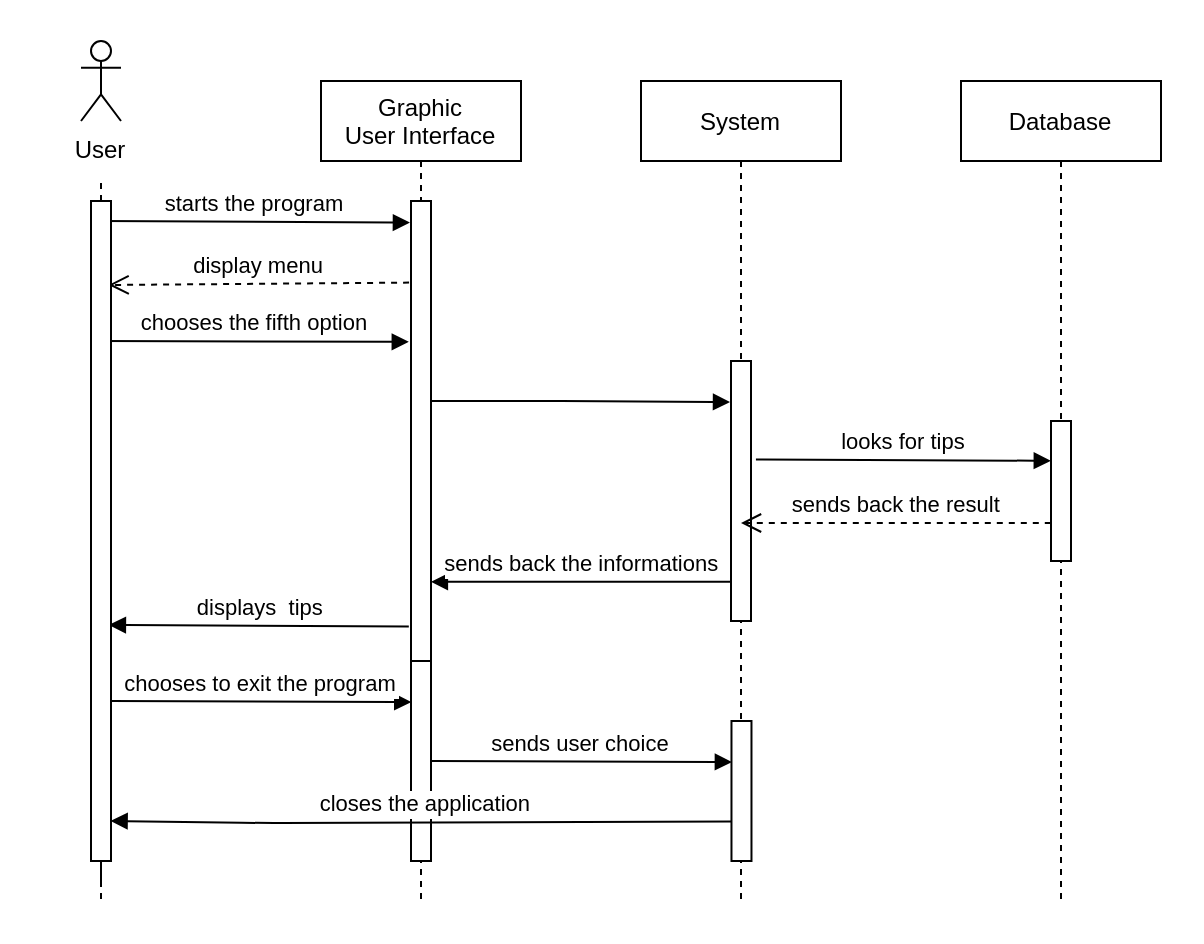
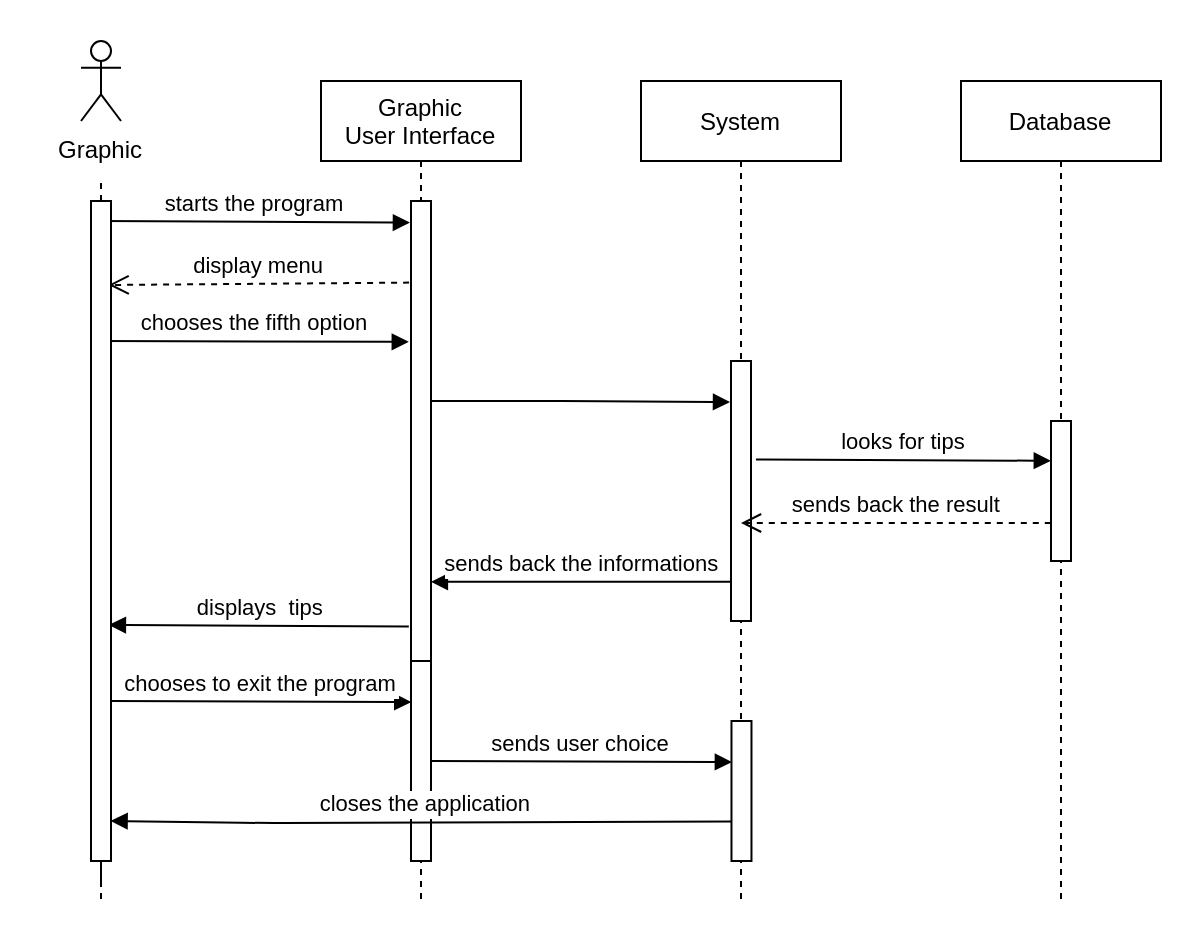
node "User": label "User" -> "Graphic"
